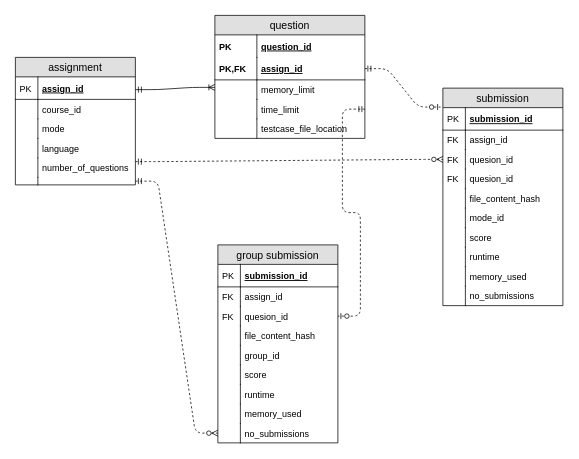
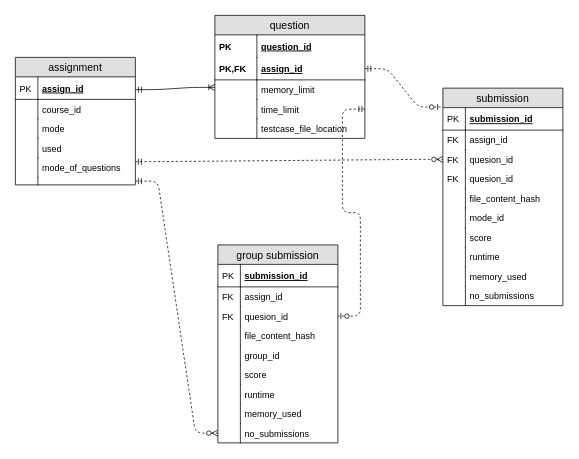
node "language": label "language" -> "used"
node "number_of_questions": label "number_of_questions" -> "mode_of_questions"
